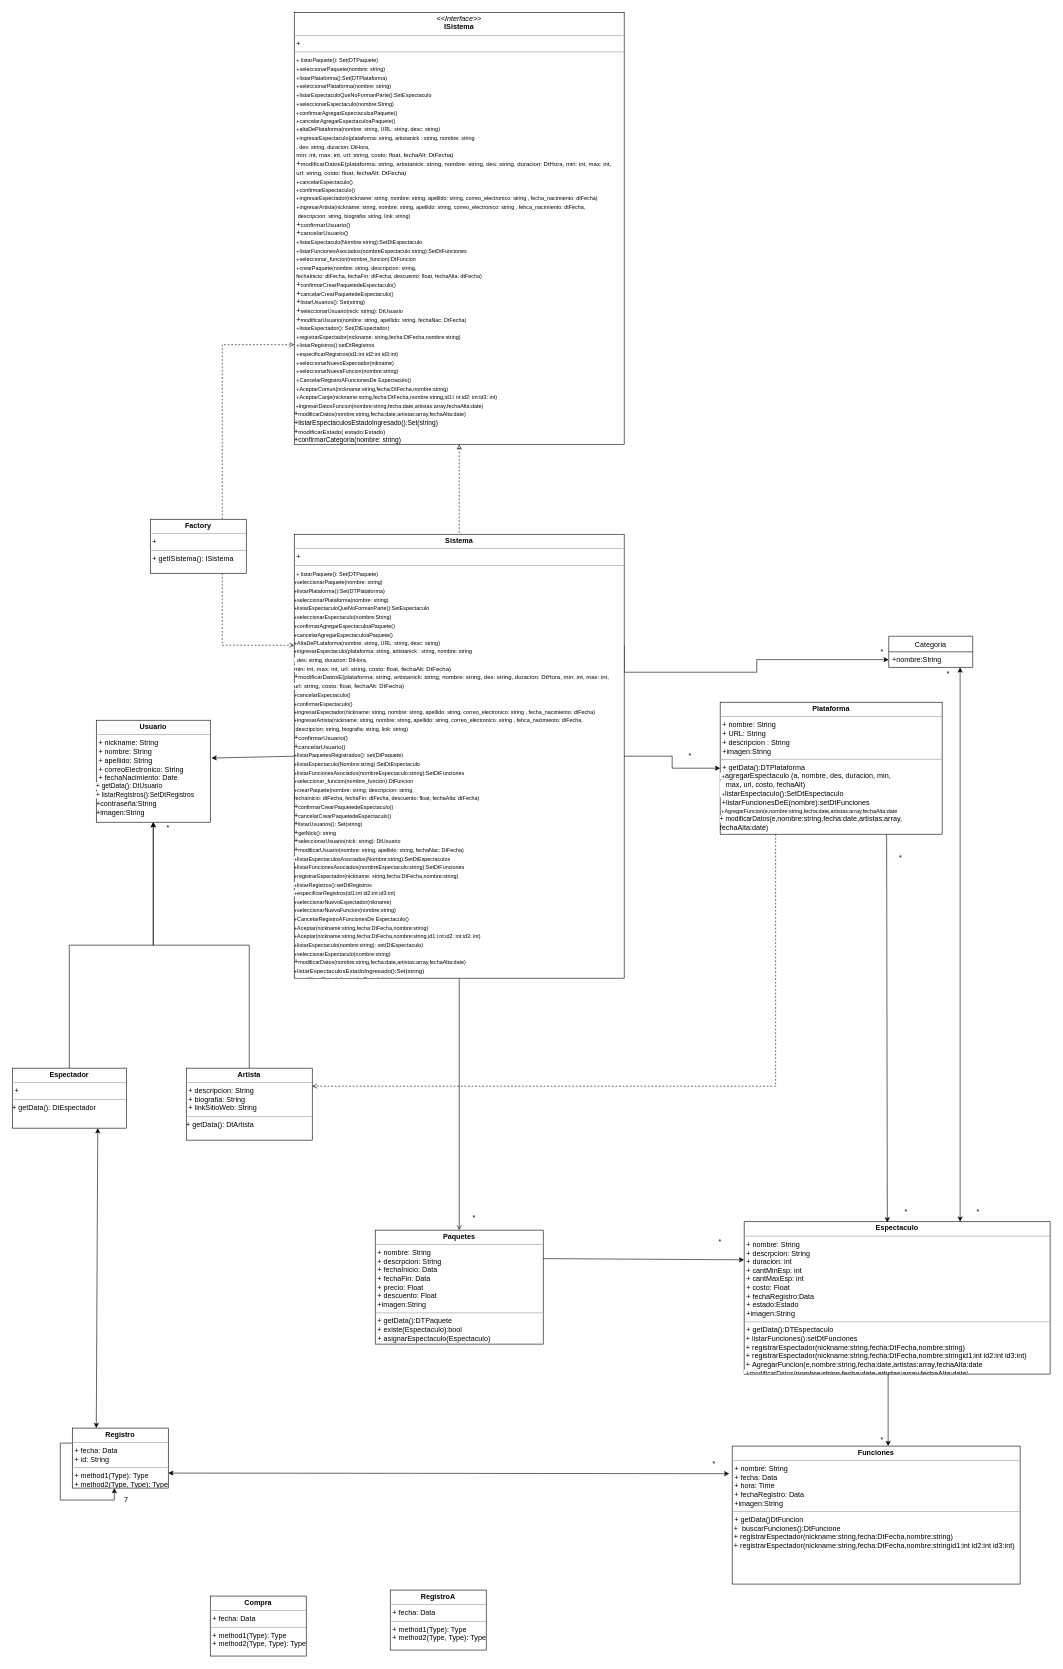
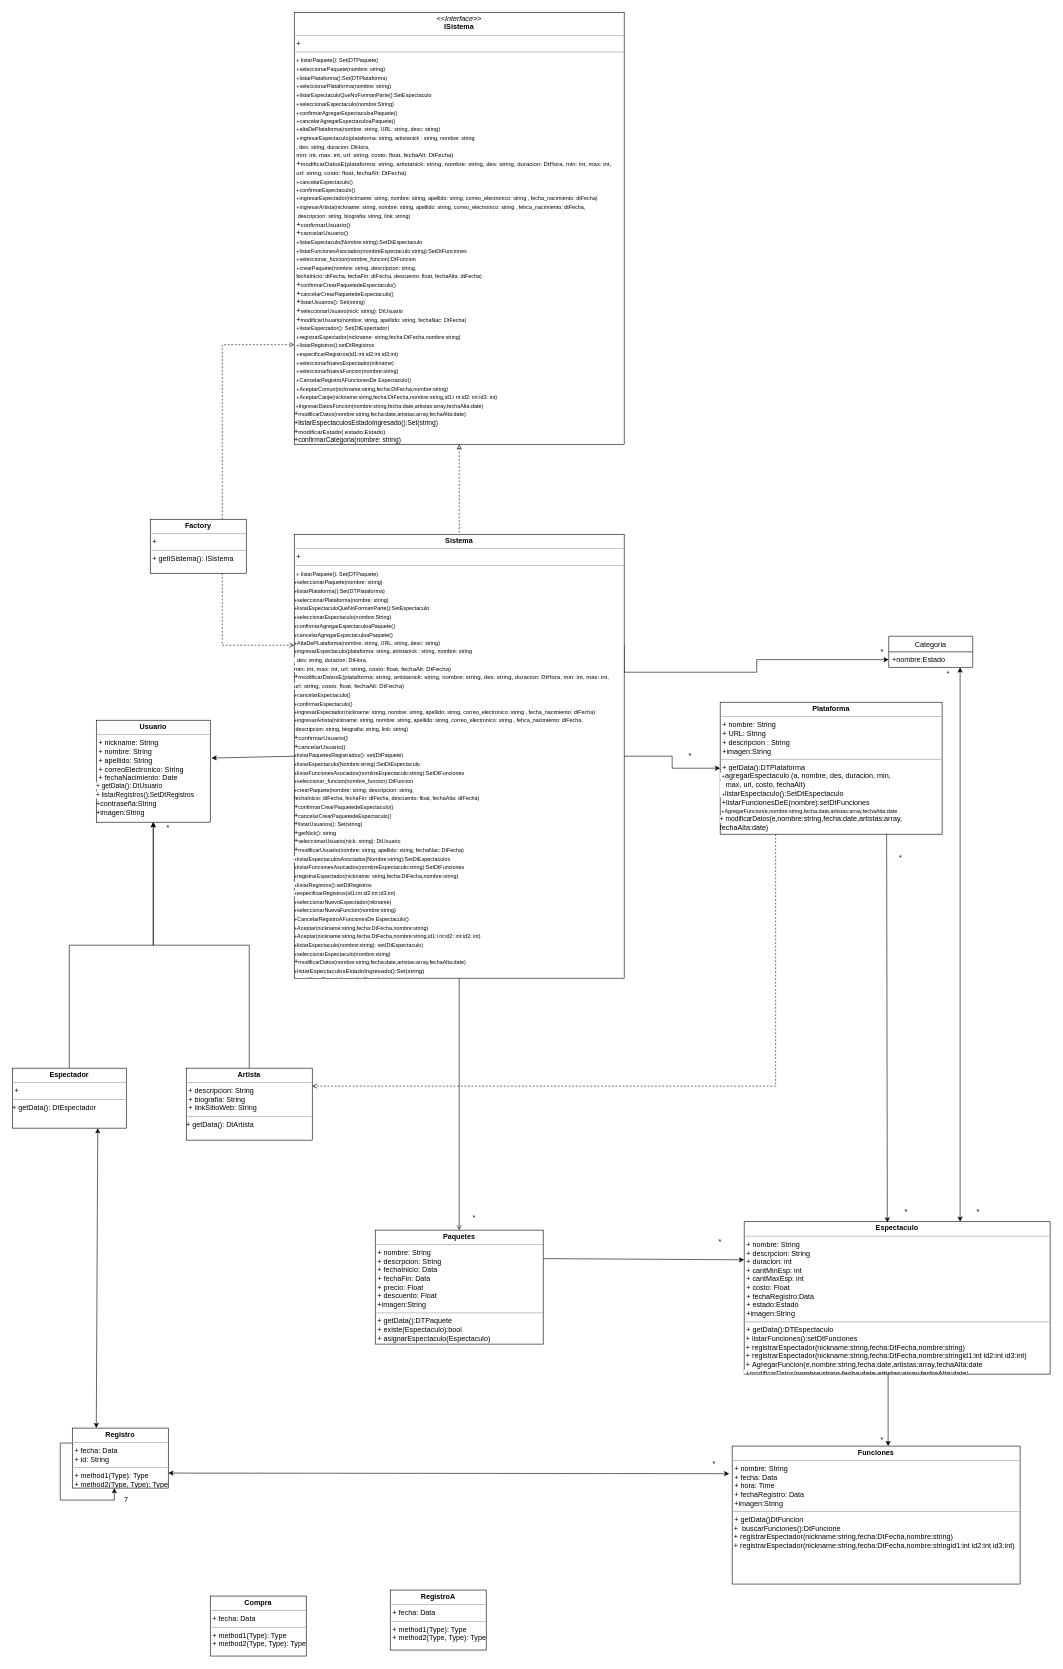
node "+nombre:String": label "+nombre:String" -> "+nombre:Estado"
